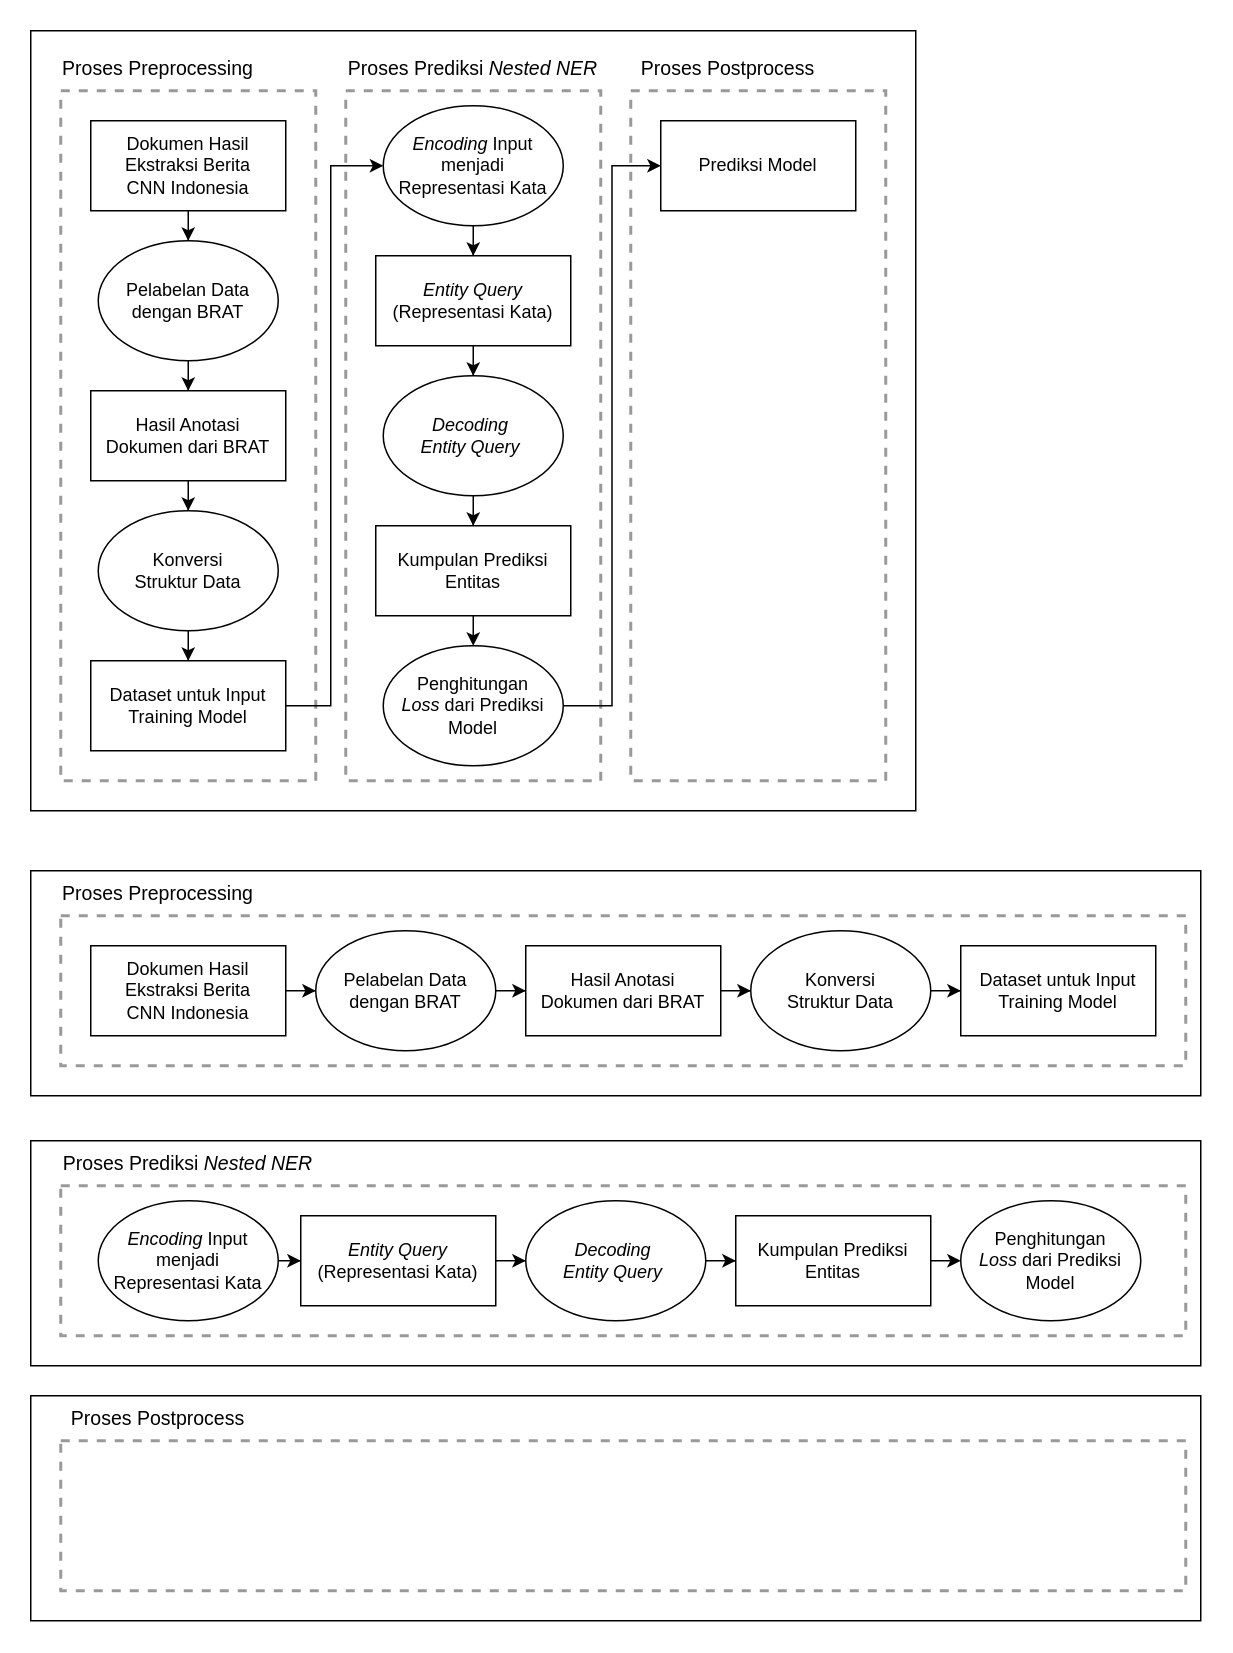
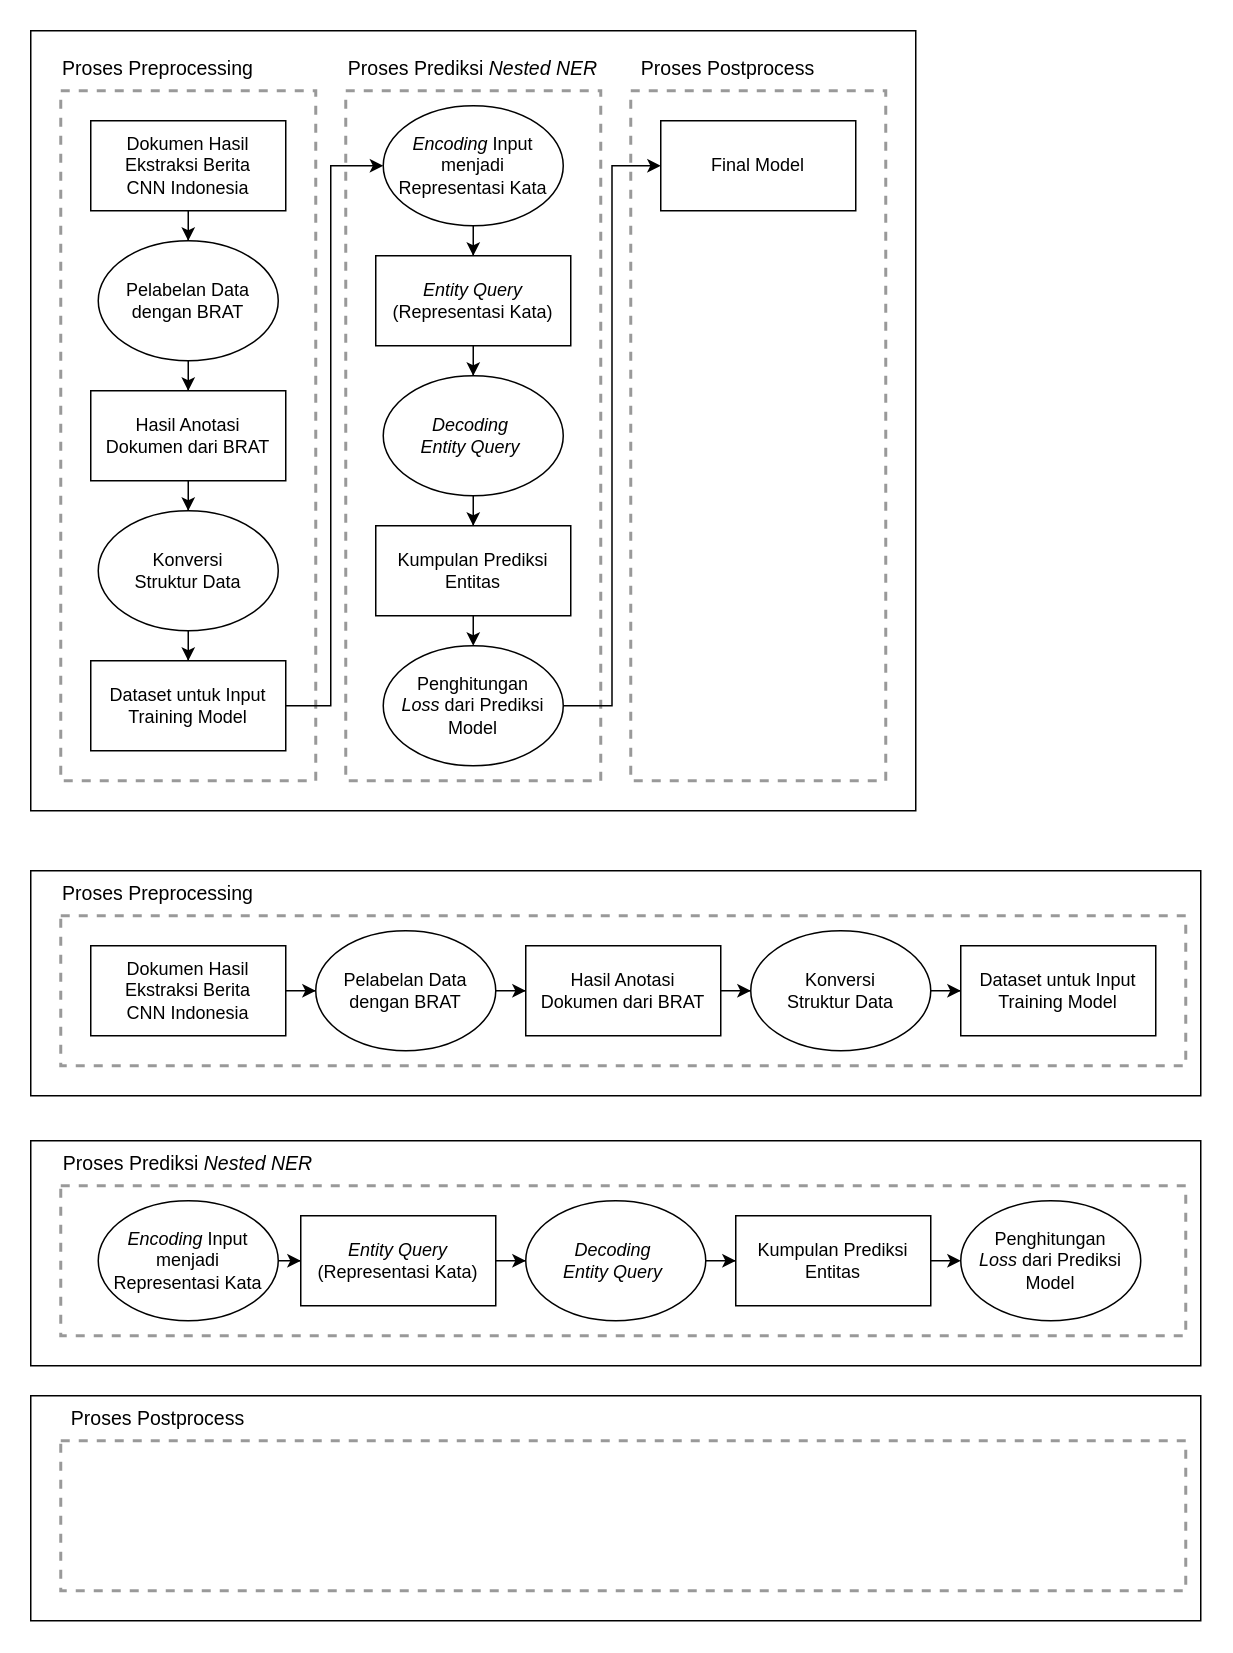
node "Prediksi Model": label "Prediksi Model" -> "Final Model"
